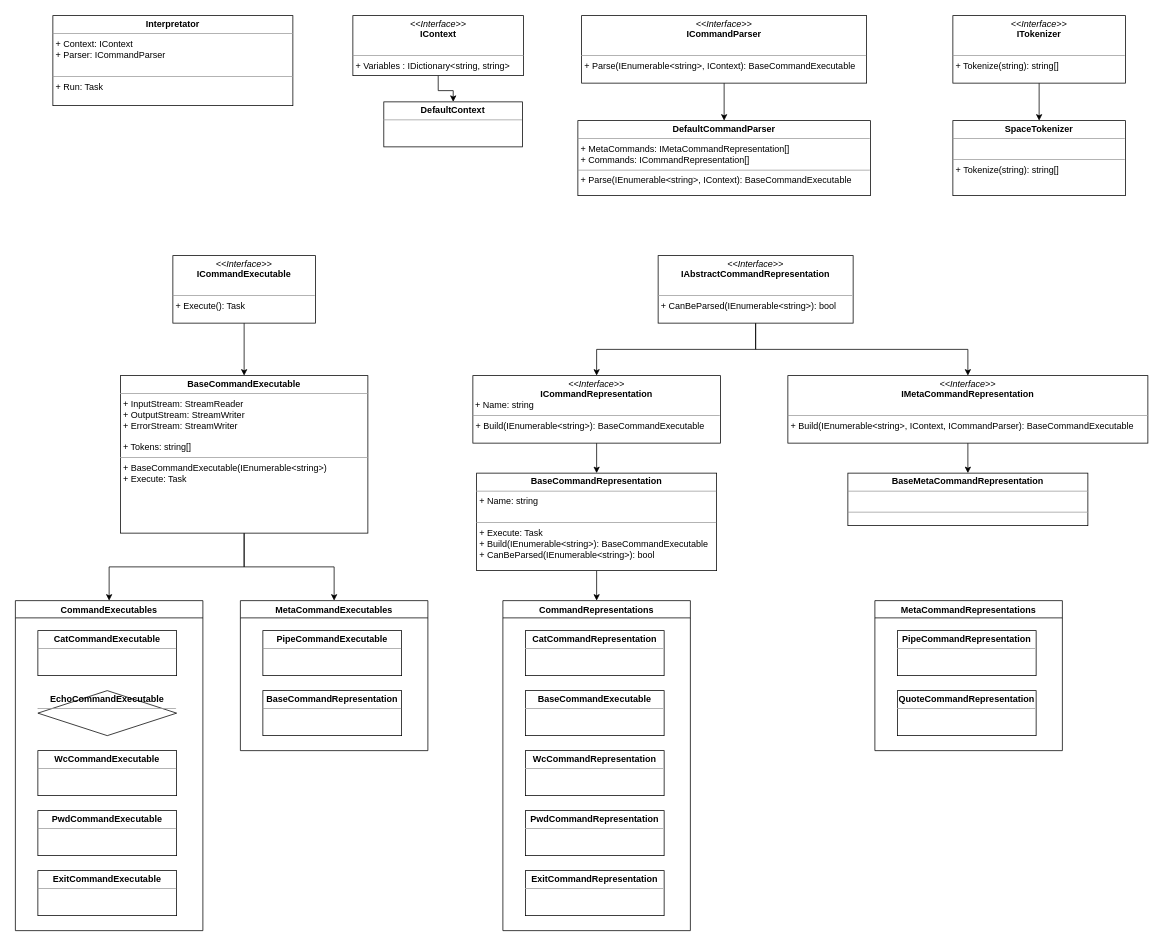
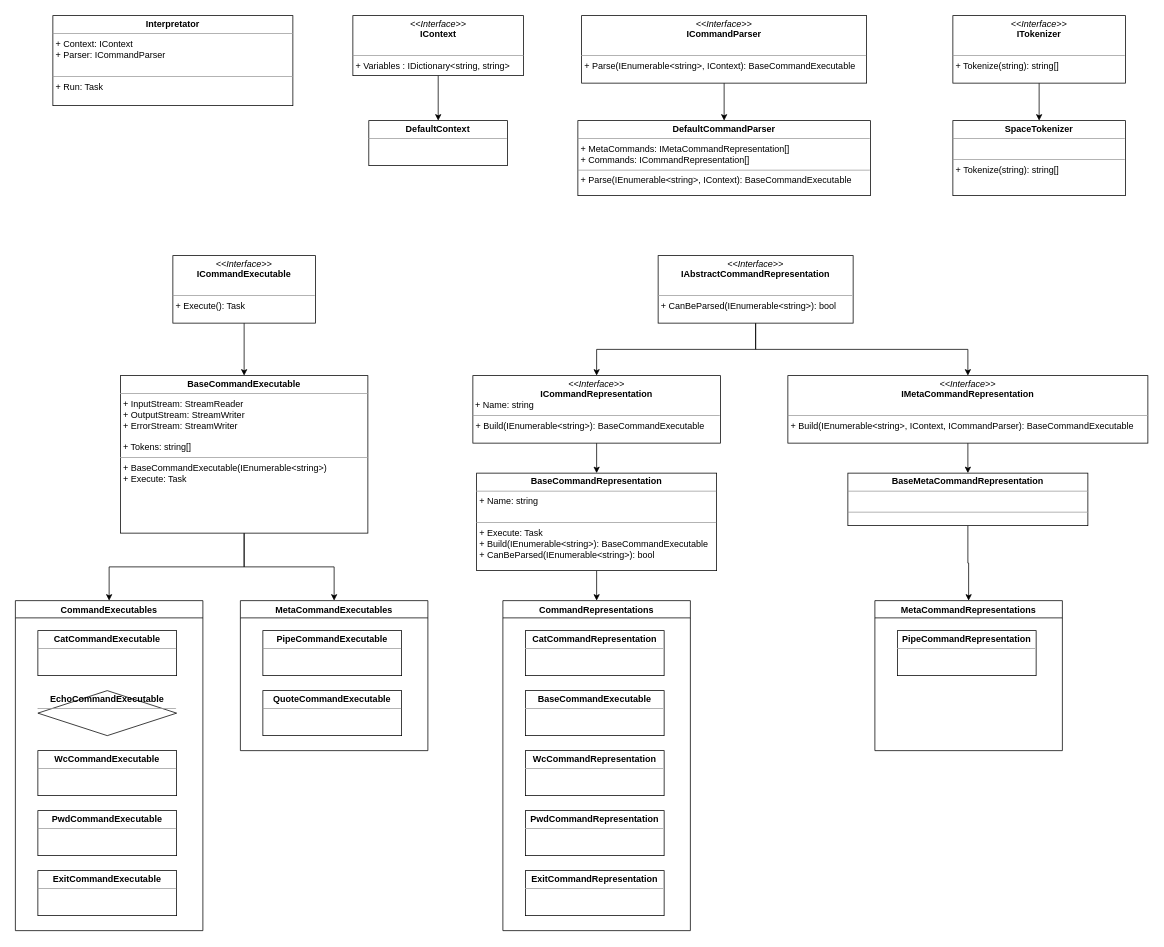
node "DefaultContext": moved (453, 124) -> (438, 143)
edge "BaseMetaCommandRepresentation" -> "MetaCommandRepresentations": added
node "BaseCommandRepresentation": label "BaseCommandRepresentation" -> "QuoteCommandExecutable"
node "QuoteCommandRepresentation": removed
